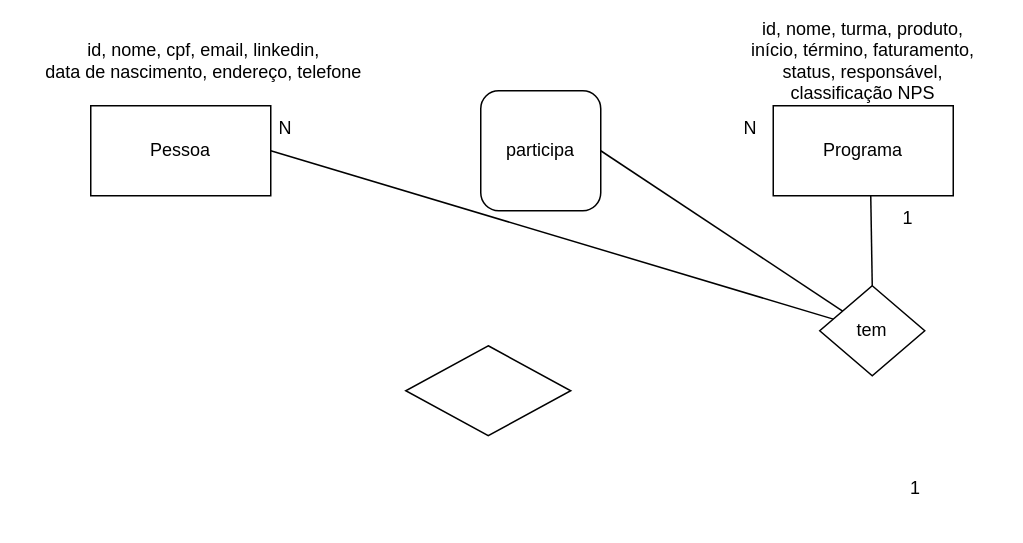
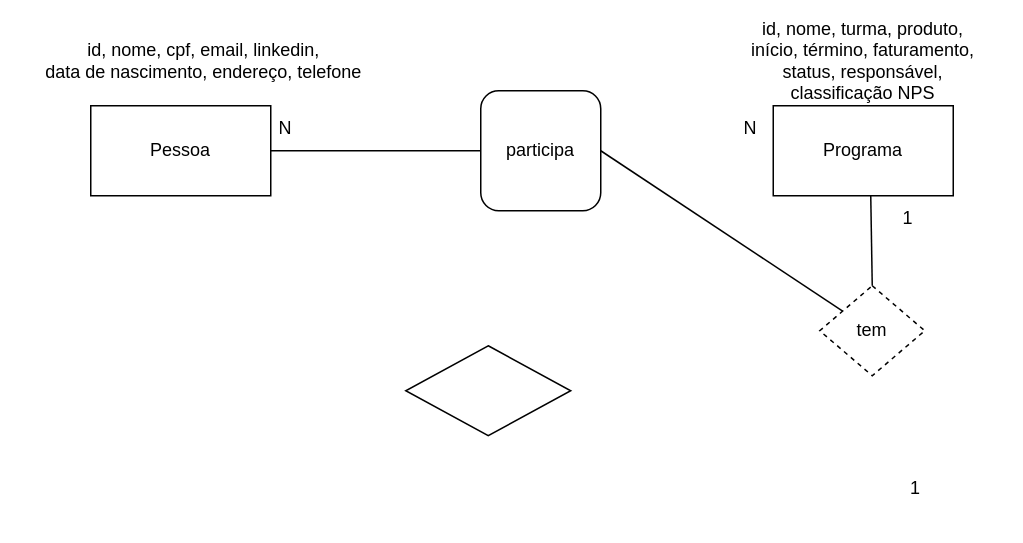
edge "Pessoa" -- "tem": now "Pessoa" -- "participa"
node "tem": style solid -> dashed
